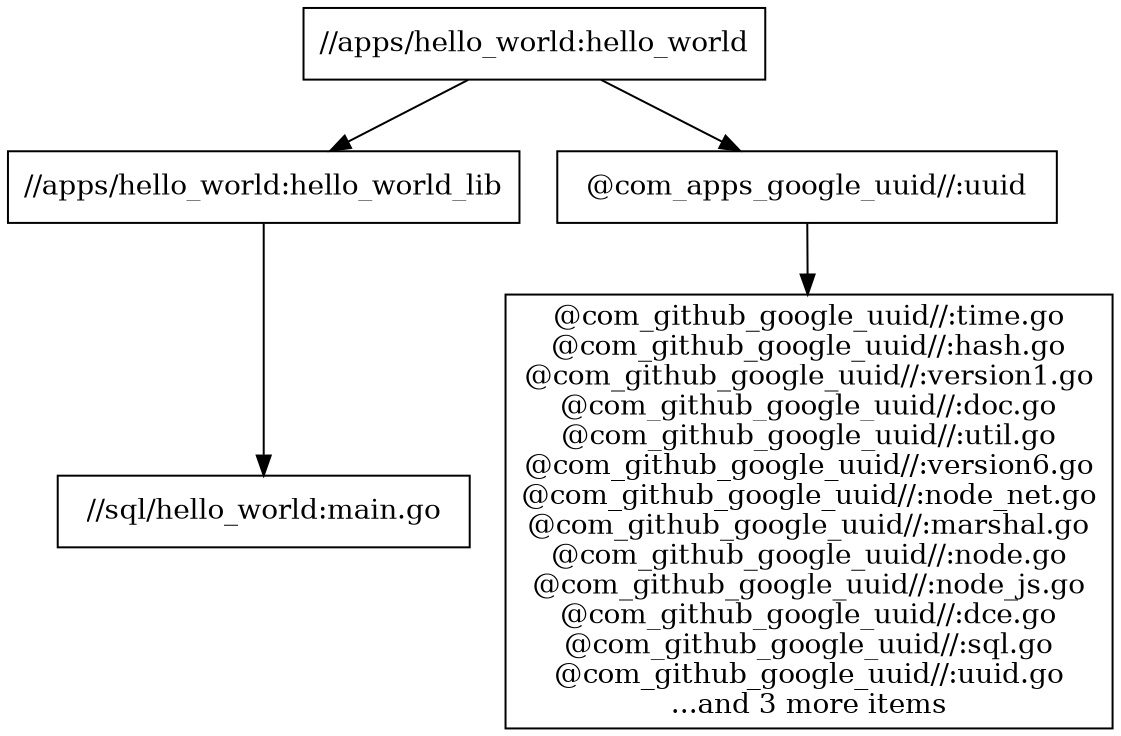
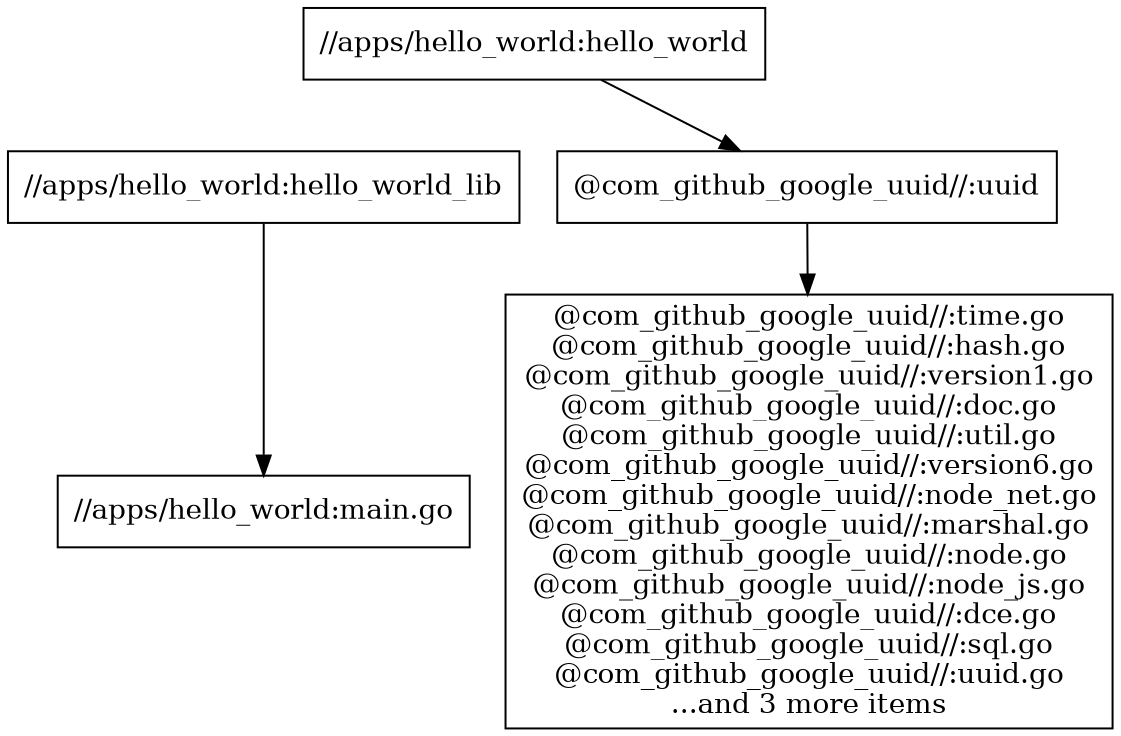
edge "//apps/hello_world:hello_world" -> "//apps/hello_world:hello_world_lib": removed
node "@com_apps_google_uuid//:uuid": label "@com_apps_google_uuid//:uuid" -> "@com_github_google_uuid//:uuid"
node "//sql/hello_world:main.go": label "//sql/hello_world:main.go" -> "//apps/hello_world:main.go"
